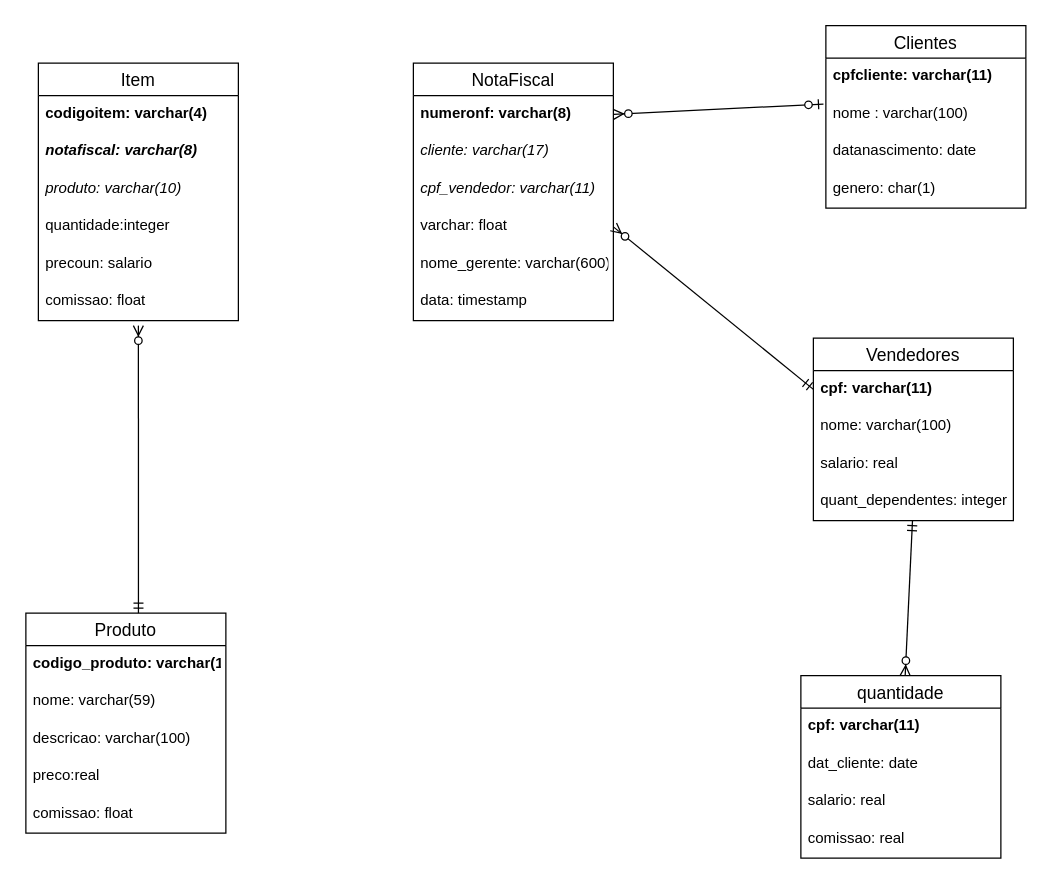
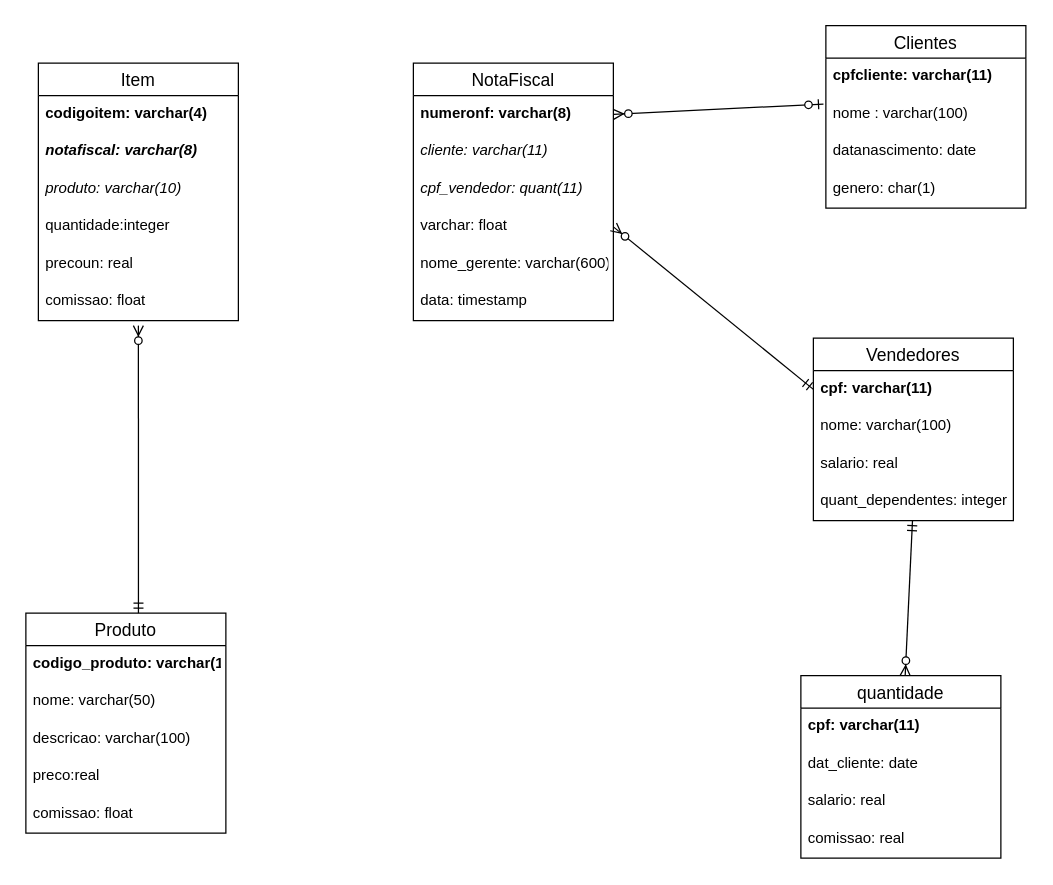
node "cliente: varchar(17)": label "cliente: varchar(17)" -> "cliente: varchar(11)"
node "cpf_vendedor: varchar(11)": label "cpf_vendedor: varchar(11)" -> "cpf_vendedor: quant(11)"
node "precoun: salario": label "precoun: salario" -> "precoun: real"
node "nome: varchar(59)": label "nome: varchar(59)" -> "nome: varchar(50)"
